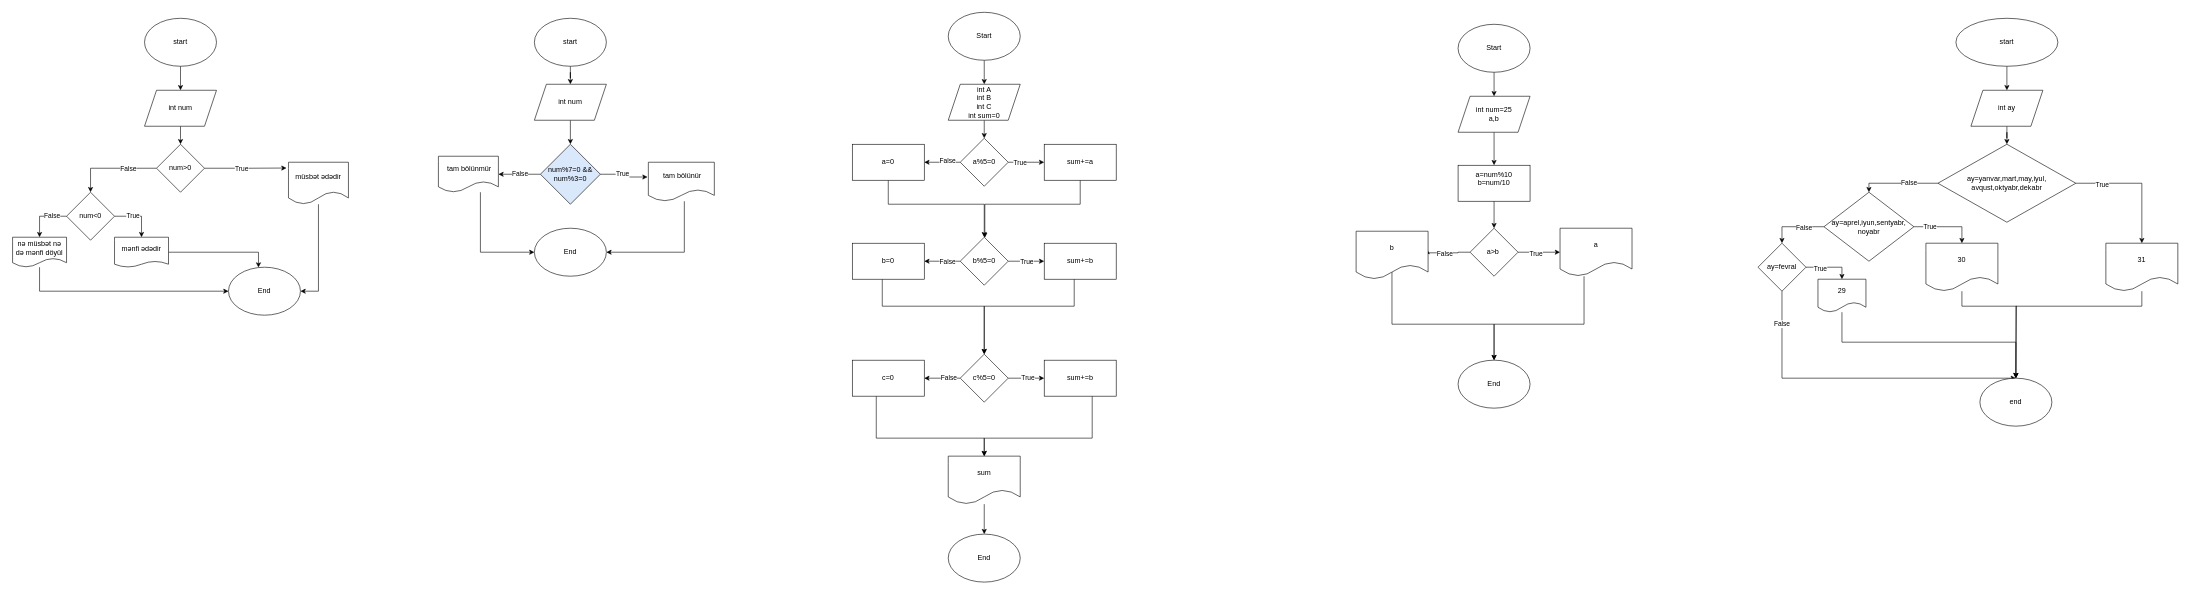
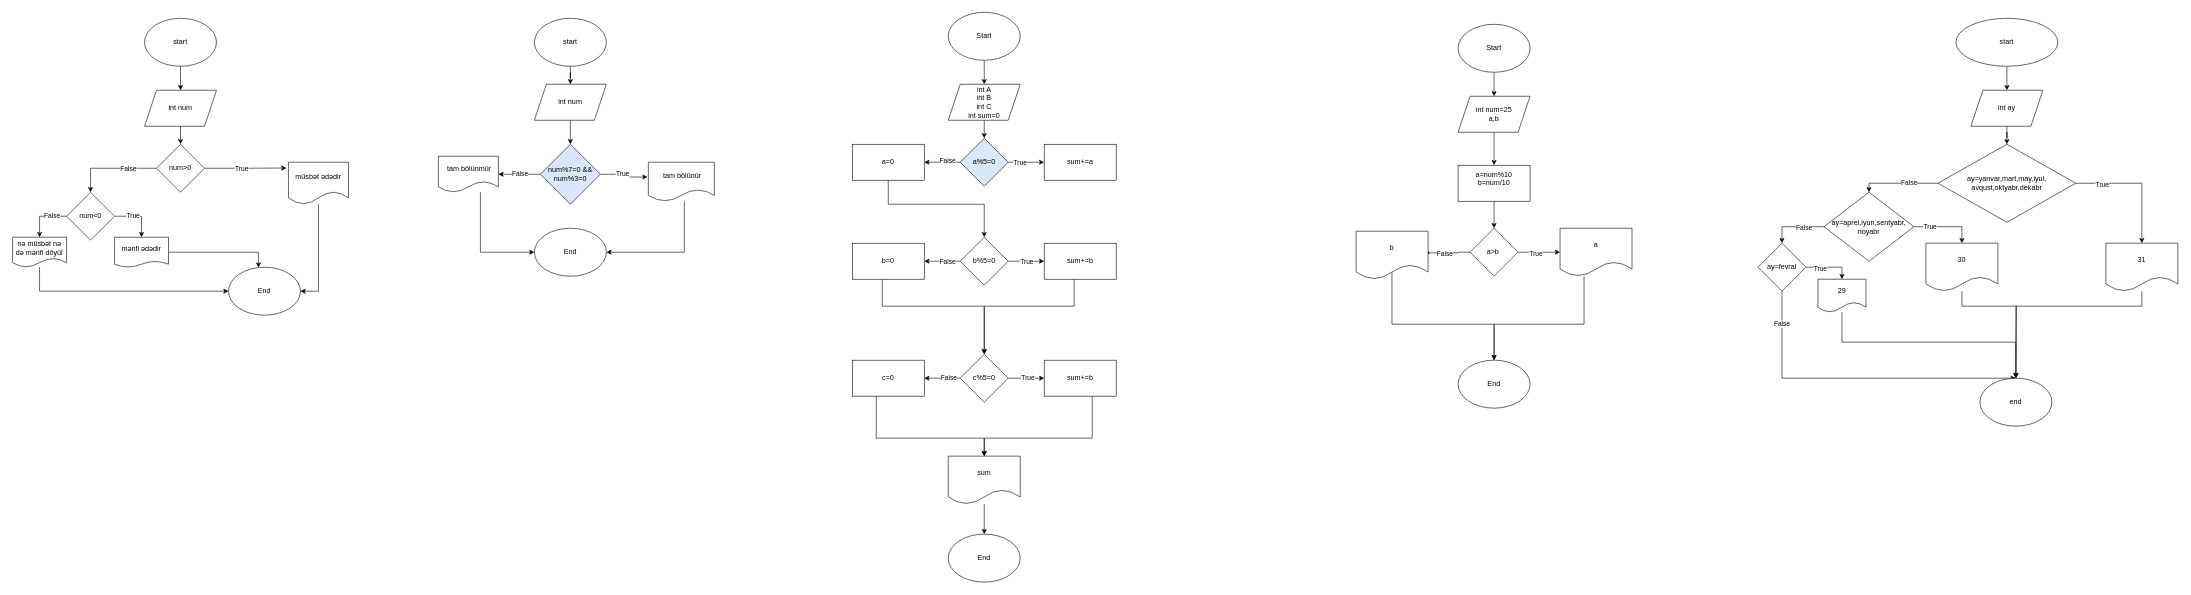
node "a%5=0": fillcolor #ffffff -> #dae8fc
edge "sum+=a" -> "b%5=0": removed
